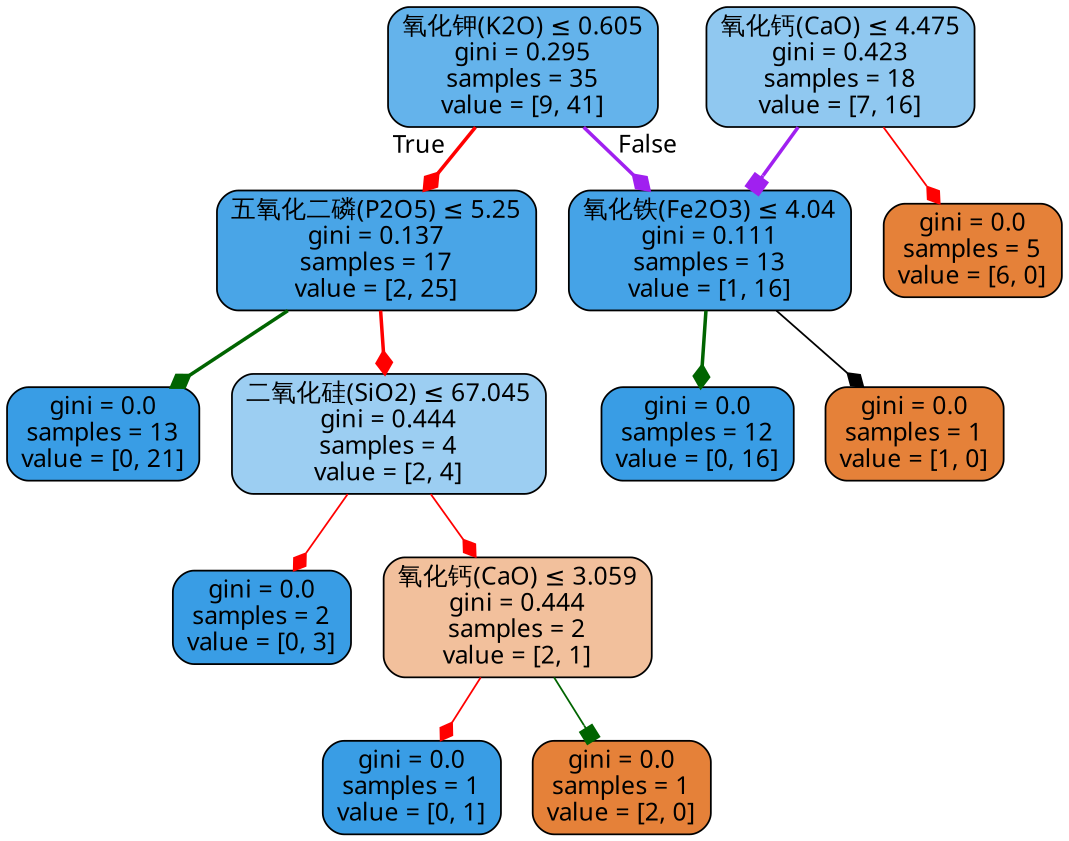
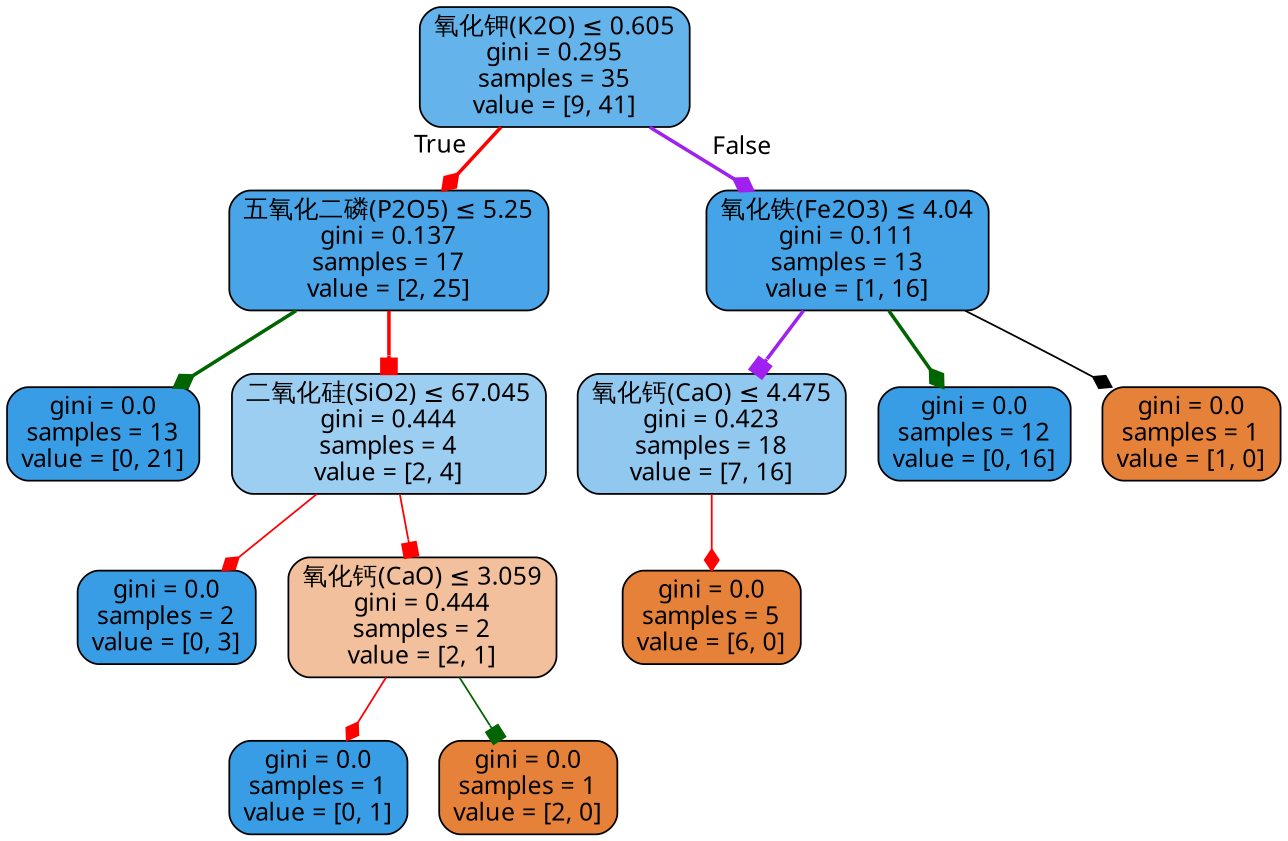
edge "氧化钙(CaO) ≤ 4.475" -> "氧化铁(Fe2O3) ≤ 4.04": reversed
edge "五氧化二磷(P2O5) ≤ 5.25" -> "二氧化硅(SiO2) ≤ 67.045": arrowhead diamond -> box
edge "二氧化硅(SiO2) ≤ 67.045" -> "氧化钙(CaO) ≤ 3.059": arrowhead diamond -> box
